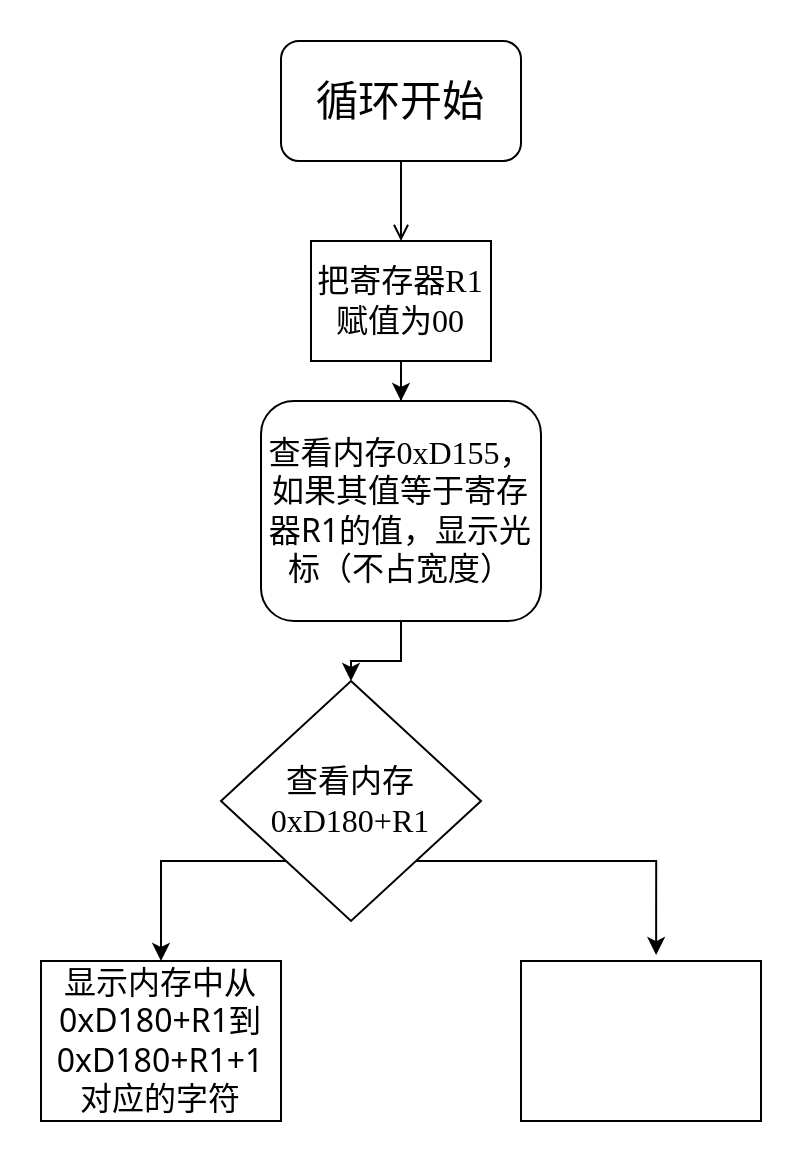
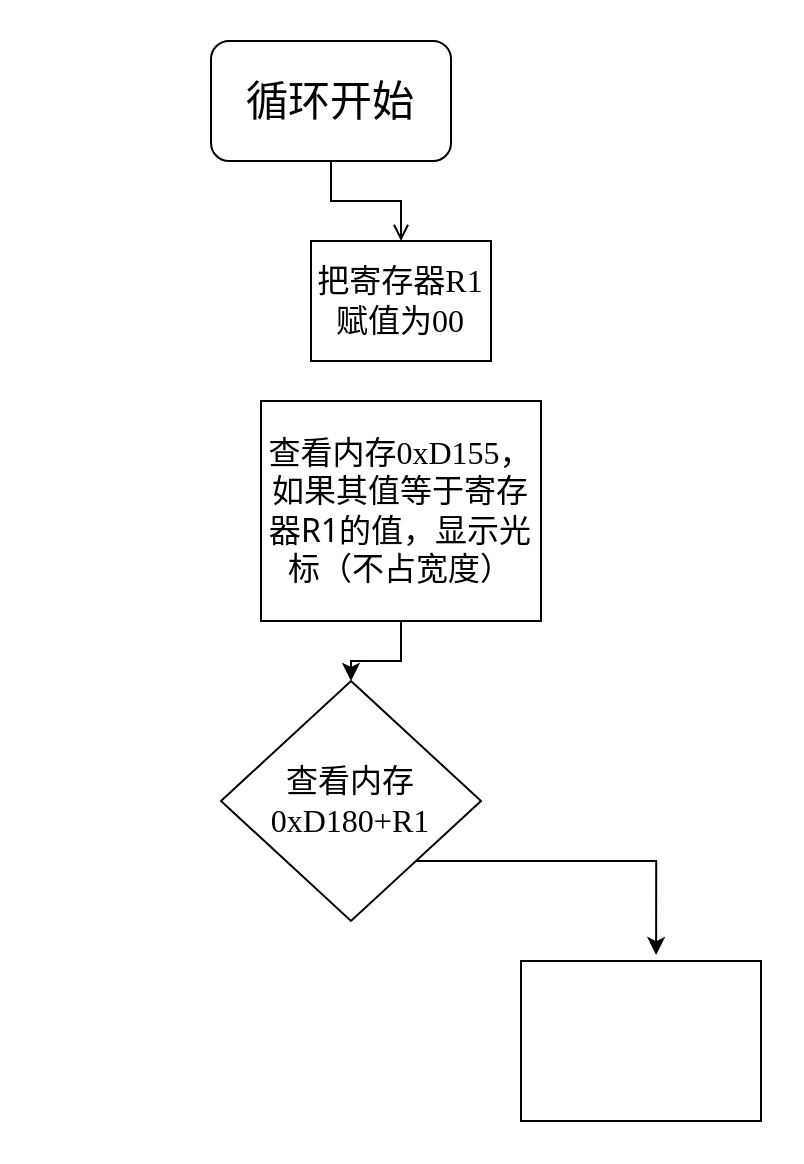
node "循环开始": moved (401, 101) -> (331, 101)
edge "把寄存器R1赋值为00" -> "查看内存0xD155，如果其值等于寄存器R1的值，显示光标（不占宽度）": removed
node "查看内存0xD155，如果其值等于寄存器R1的值，显示光标（不占宽度）": shape rounded rectangle -> rectangle
edge "查看内存0xD180+R1" -> "显示内存中从0xD180+R1到0xD180+R1+1对应的字符": removed
node "显示内存中从0xD180+R1到0xD180+R1+1对应的字符": removed
